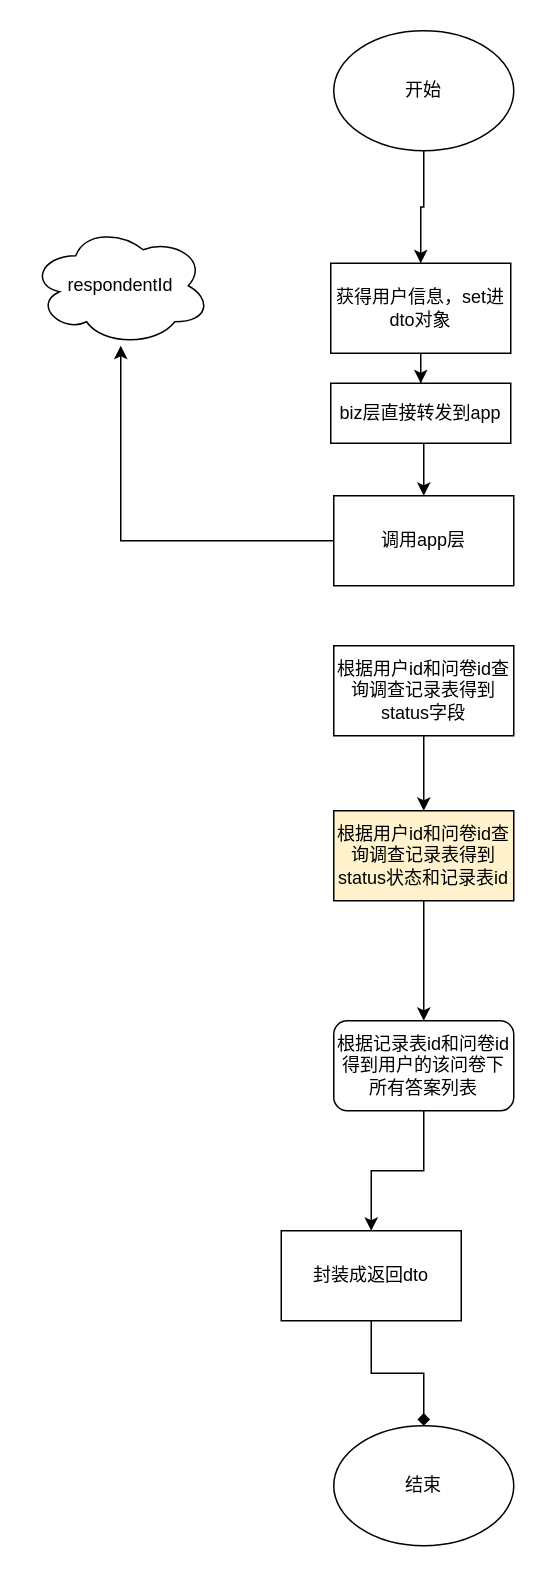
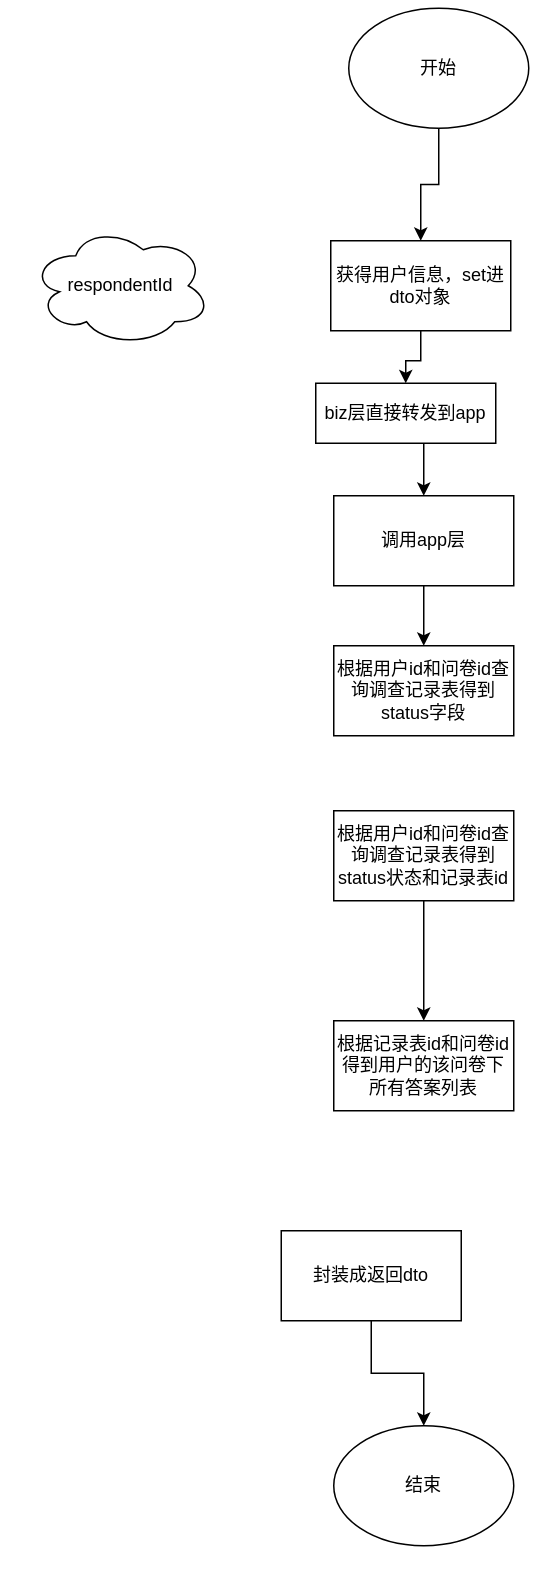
node "开始": moved (424, 91) -> (439, 68)
node "获得用户信息，set进dto对象": moved (421, 308) -> (421, 286)
node "biz层直接转发到app": moved (421, 413) -> (406, 413)
edge "调用app层" -> "respondentId": now "调用app层" -> "根据用户id和问卷id查询调查记录表得到status字段"
edge "根据用户id和问卷id查询调查记录表得到status字段" -> "根据用户id和问卷id查询调查记录表得到status状态和记录表id": removed
node "根据用户id和问卷id查询调查记录表得到status状态和记录表id": fillcolor #fff2cc -> #ffffff
node "根据记录表id和问卷id得到用户的该问卷下所有答案列表": shape rounded rectangle -> rectangle
edge "根据记录表id和问卷id得到用户的该问卷下所有答案列表" -> "封装成返回dto": removed
edge "封装成返回dto" -> "结束": arrowhead diamond -> classic
